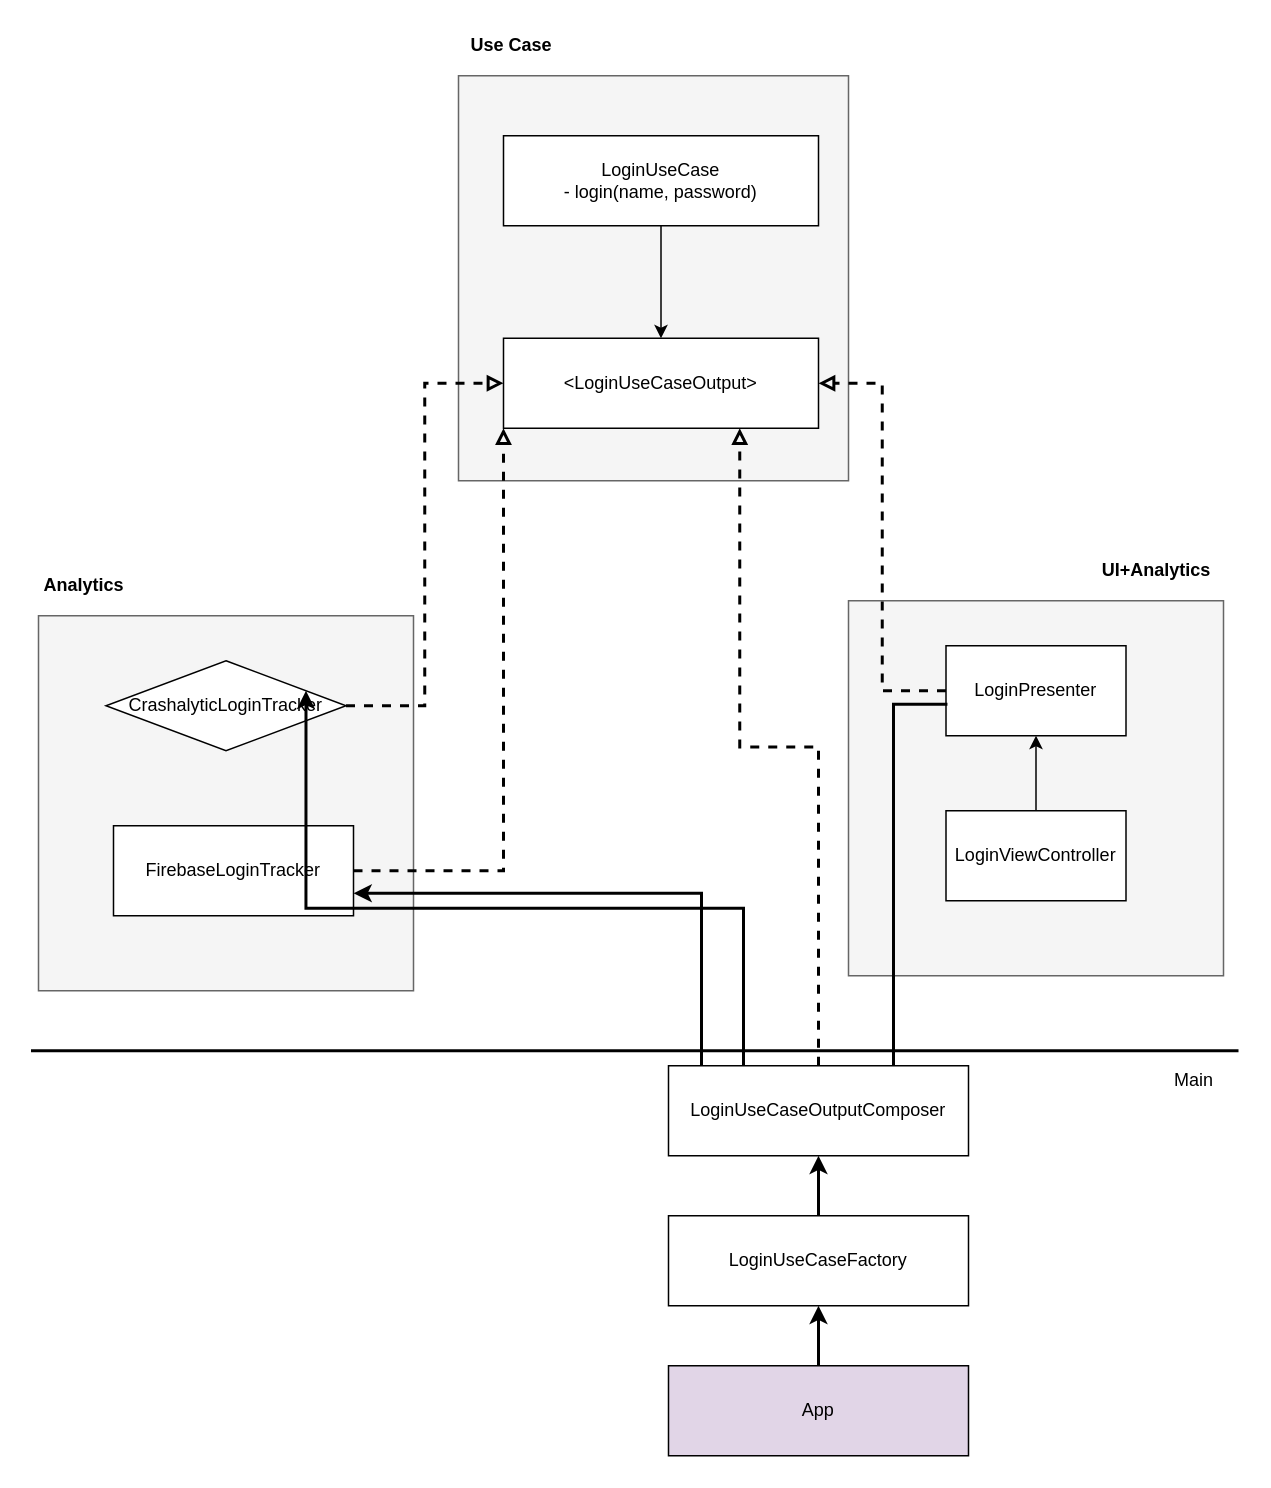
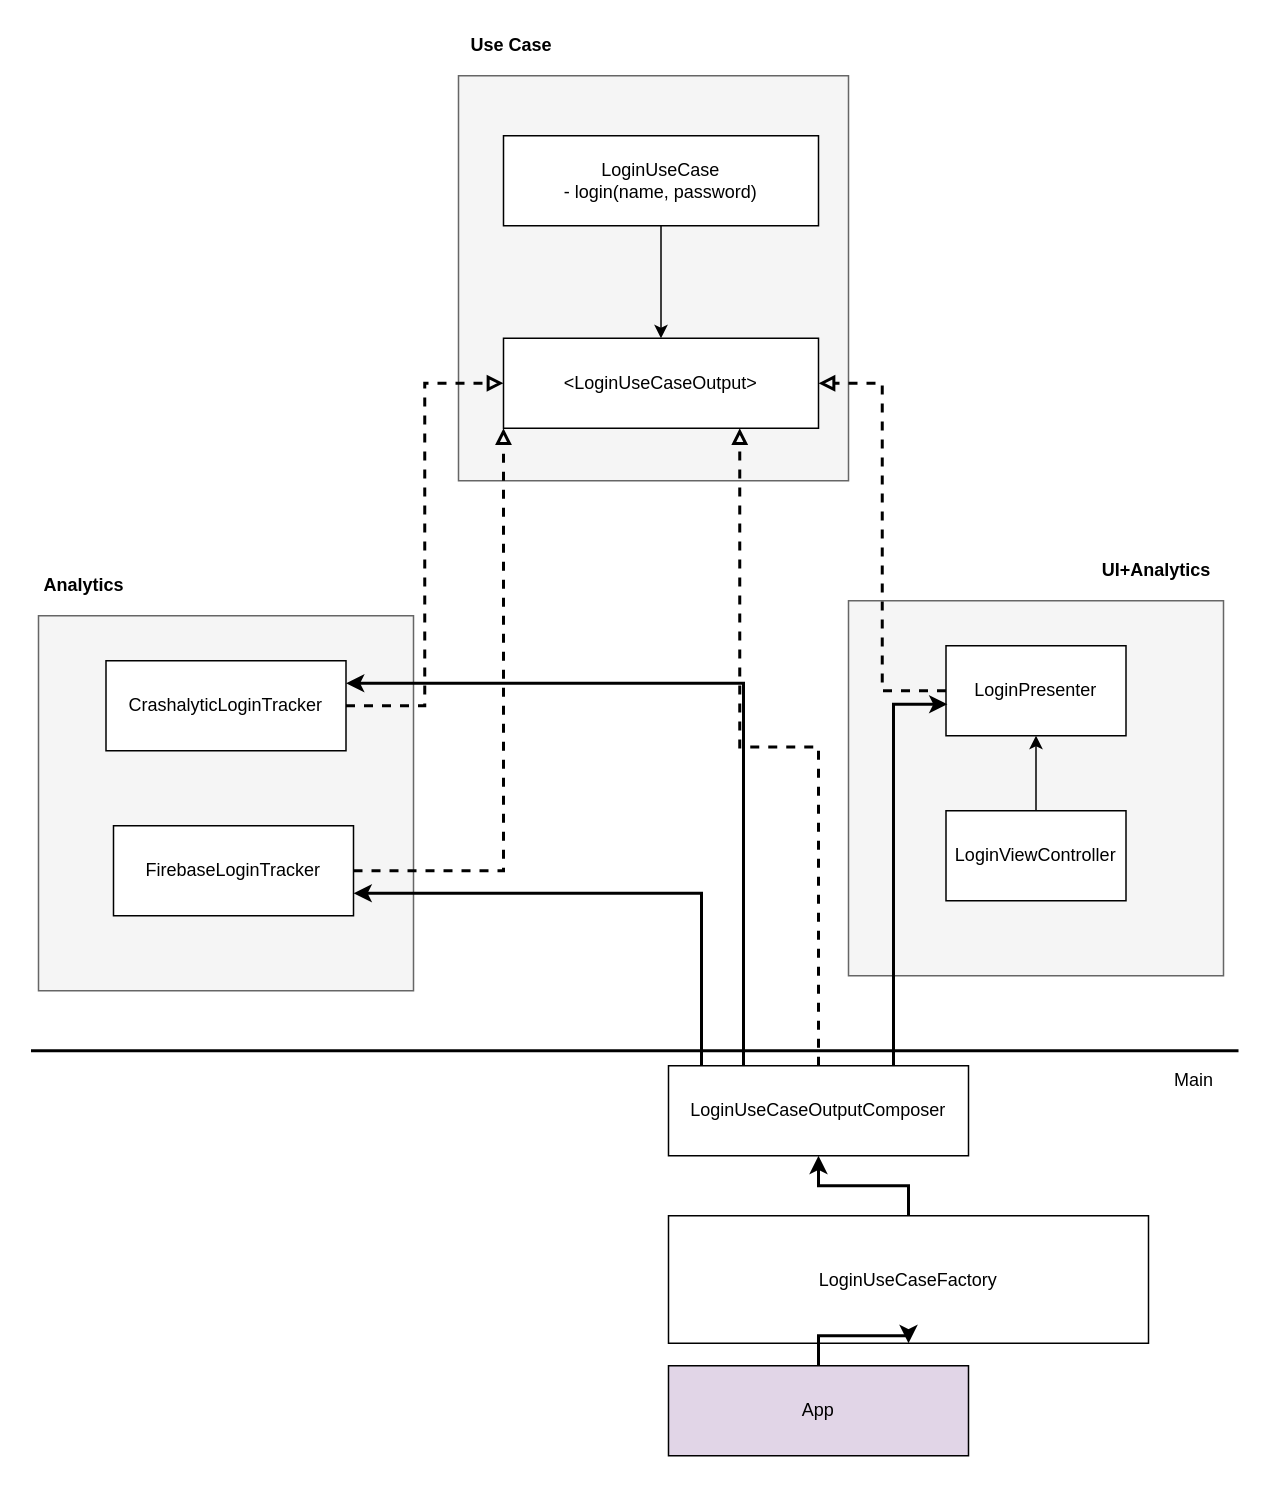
edge "LoginPresenter" -- "LoginUseCaseOutputComposer": arrowhead none -> classic
node "CrashalyticLoginTracker": shape diamond -> rectangle
node "LoginUseCaseFactory": size 300x90 -> 480x128
